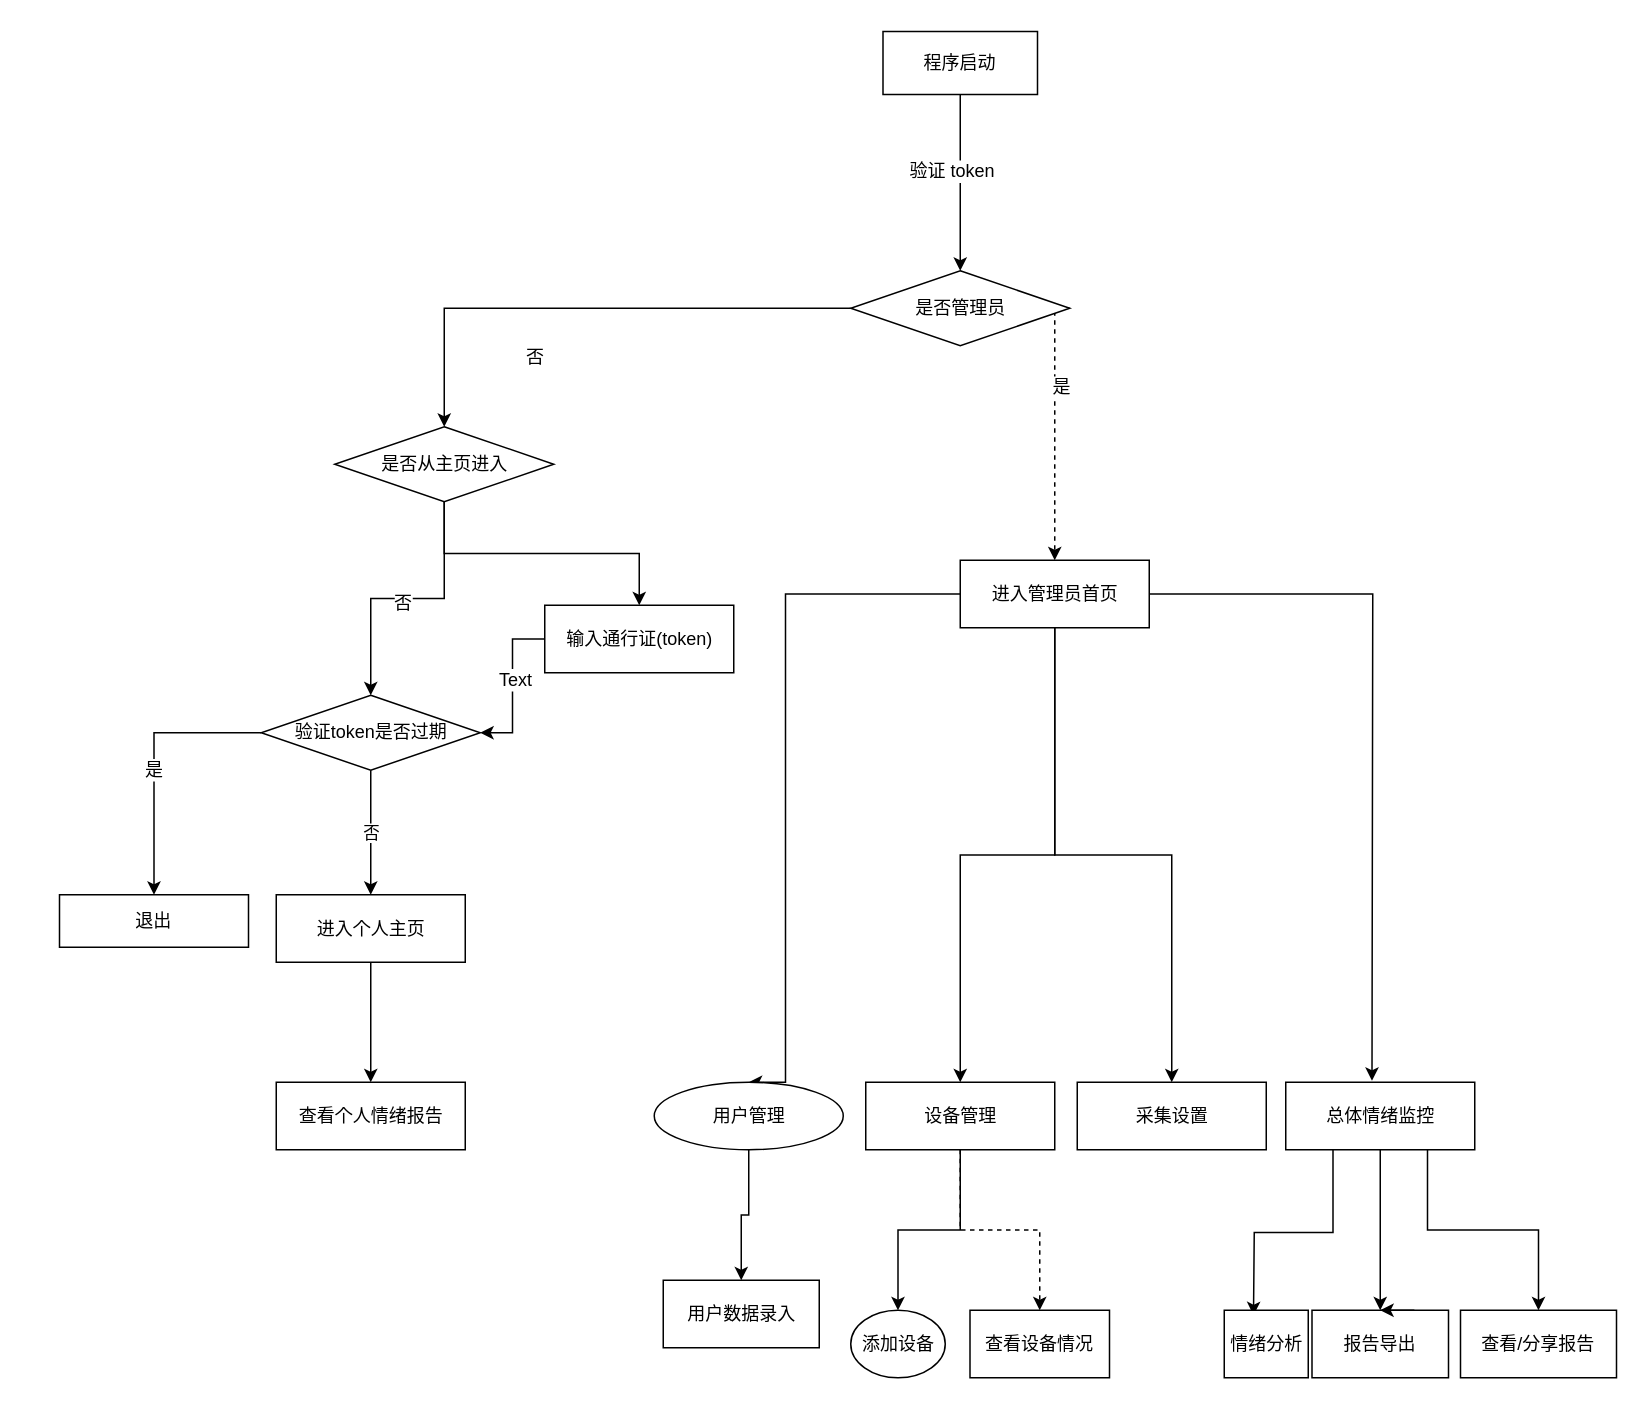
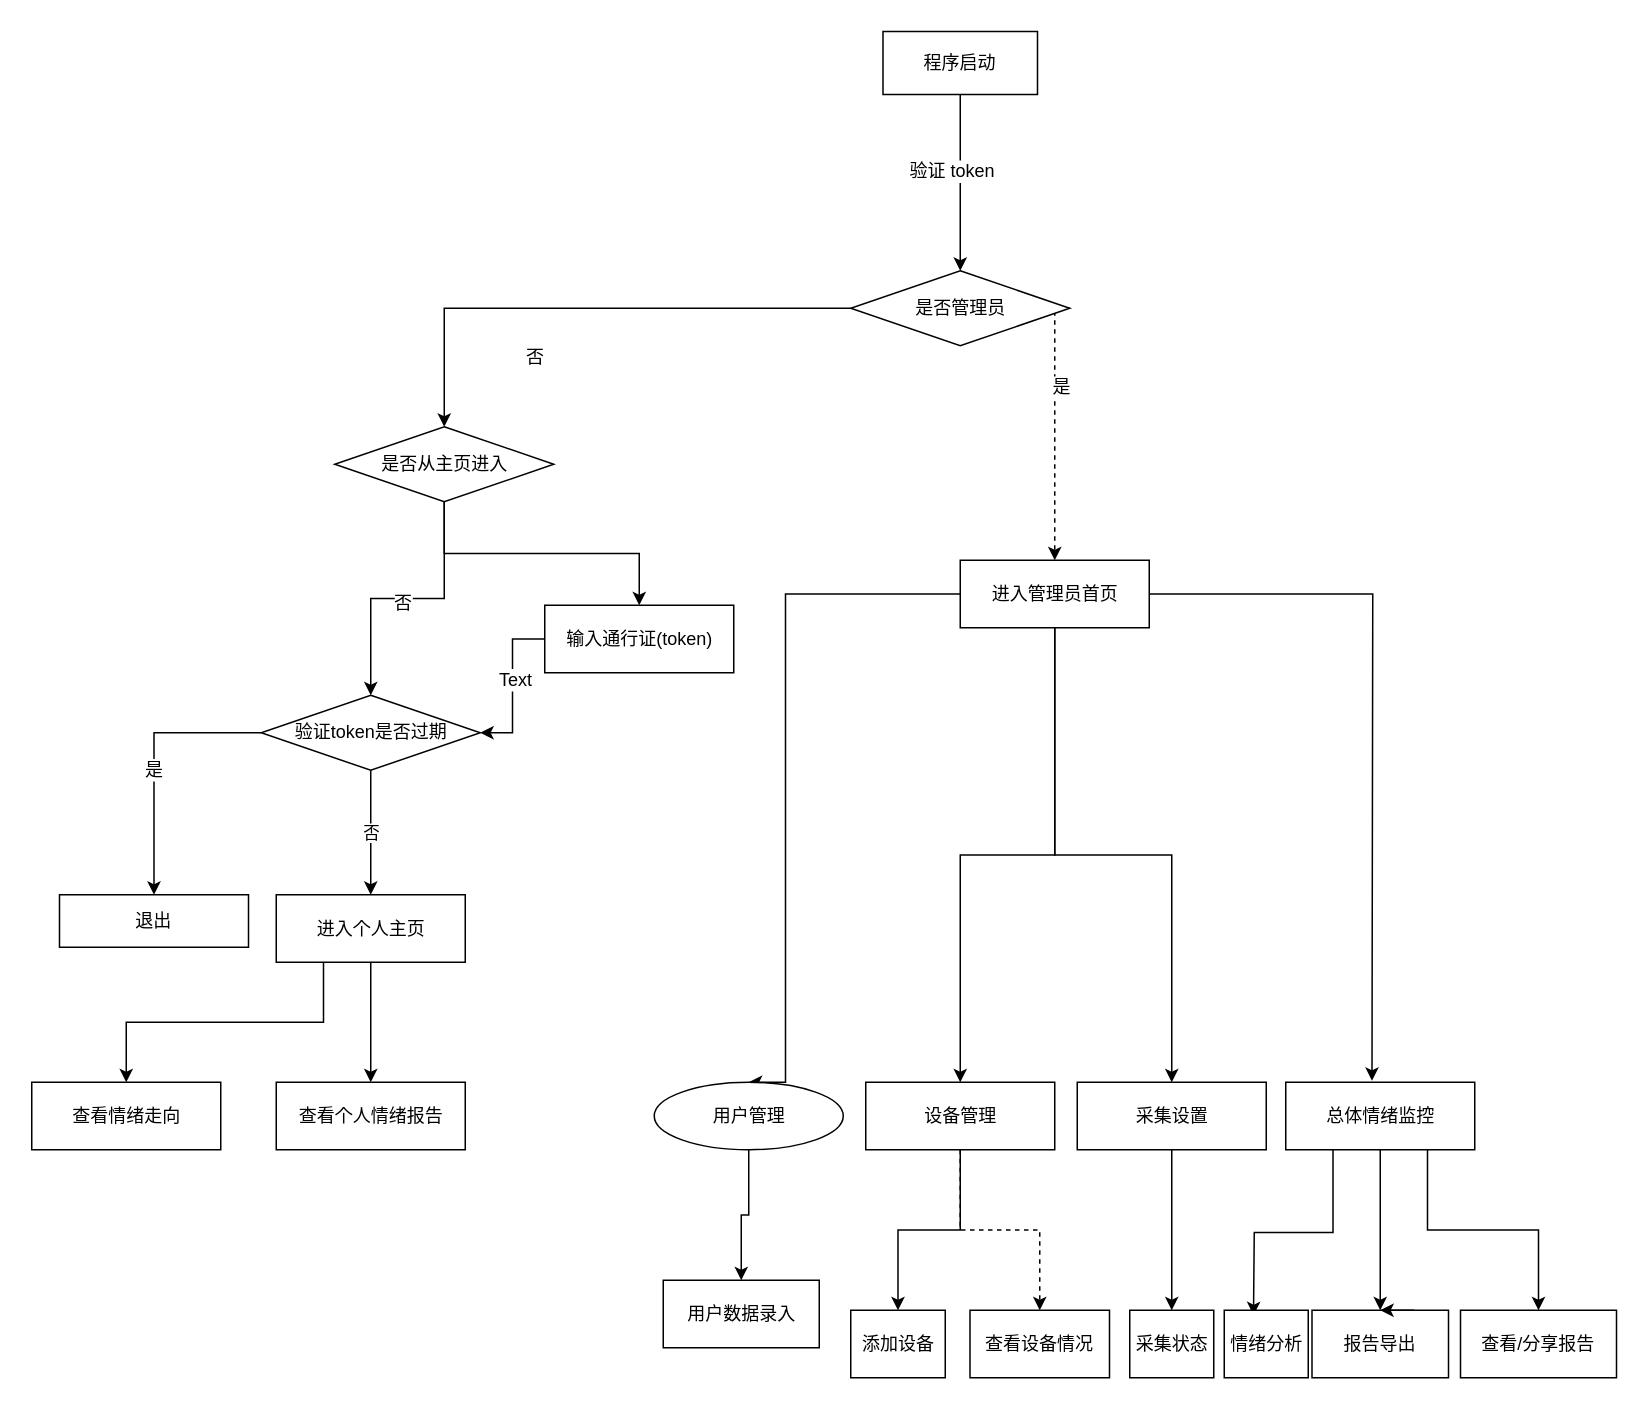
edge "进入个人主页" -> "查看情绪走向": added
node "查看情绪走向": added
edge "采集设置" -> "采集状态": added
node "添加设备": shape ellipse -> rectangle
node "采集状态": added
